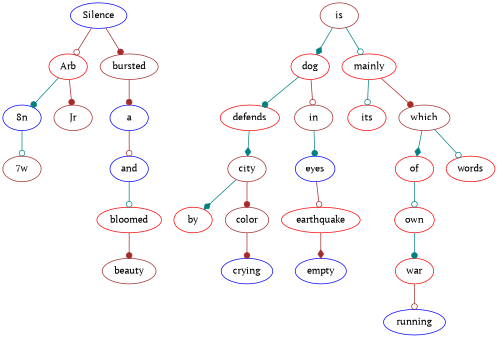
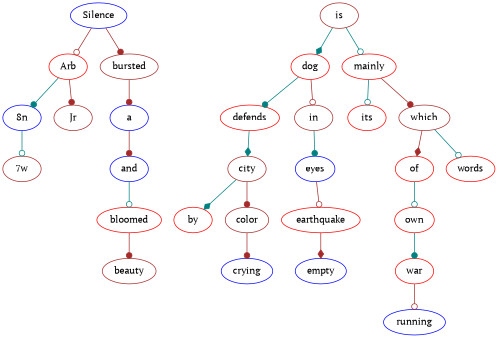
edge "which" -> "of": color teal -> brown
edge "a" -> "and": arrowhead odot -> dot
